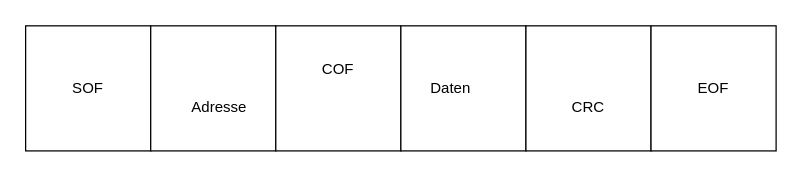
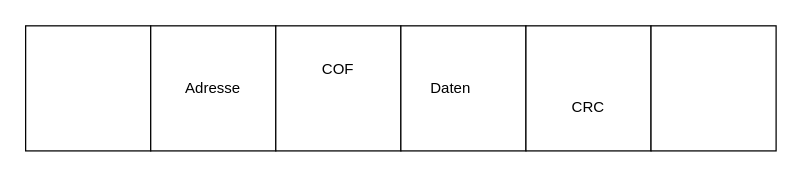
node "SOF": removed
node "EOF": removed
node "Adresse": moved (219, 107) -> (213, 88)
